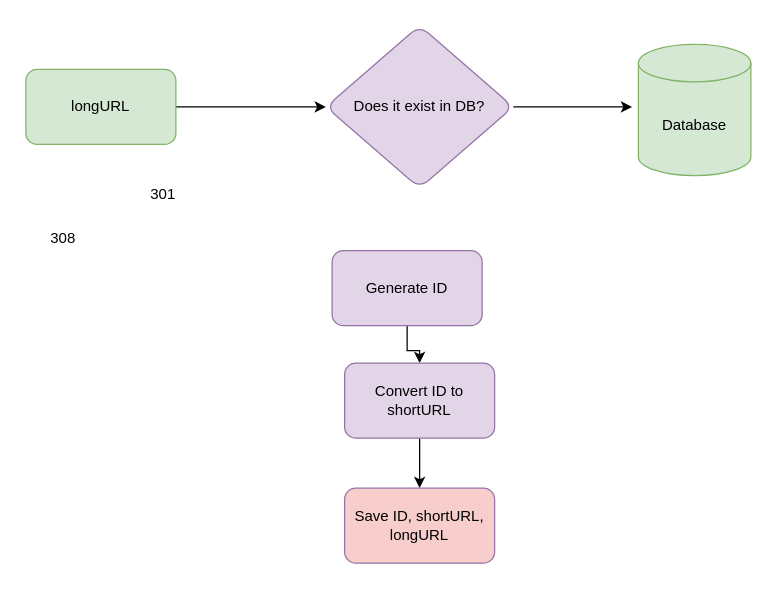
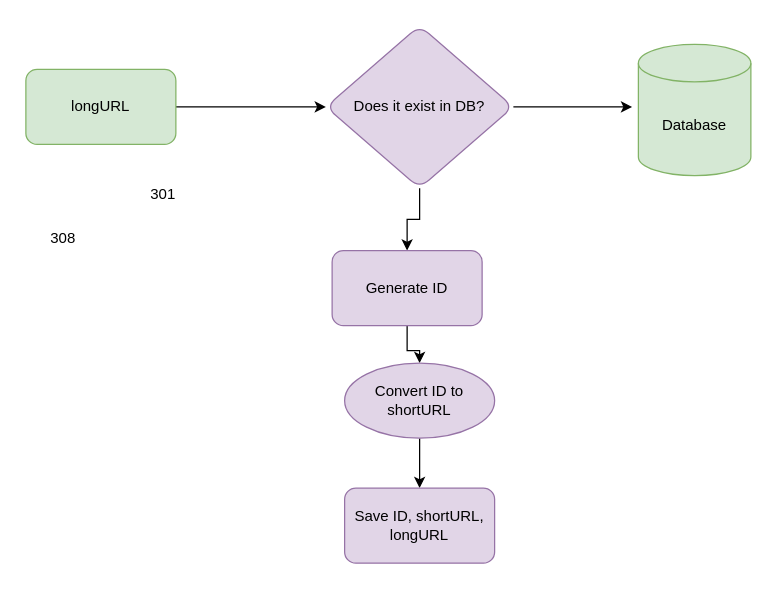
edge "Does it exist in DB?" -> "Generate ID": added
node "Convert ID to shortURL": shape rounded rectangle -> ellipse
node "Save ID, shortURL, longURL": fillcolor #f8cecc -> #e1d5e7
